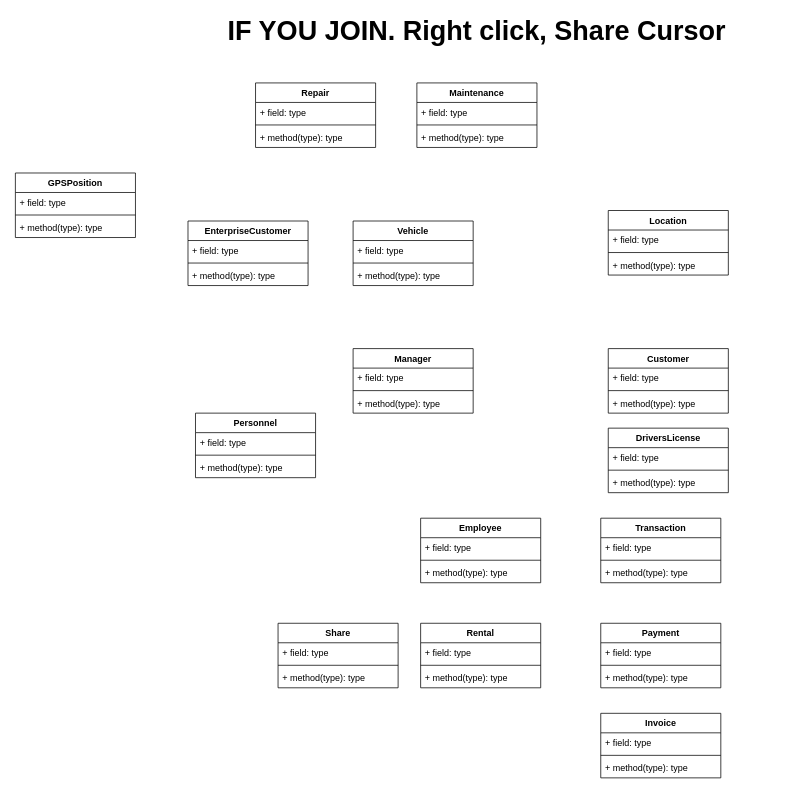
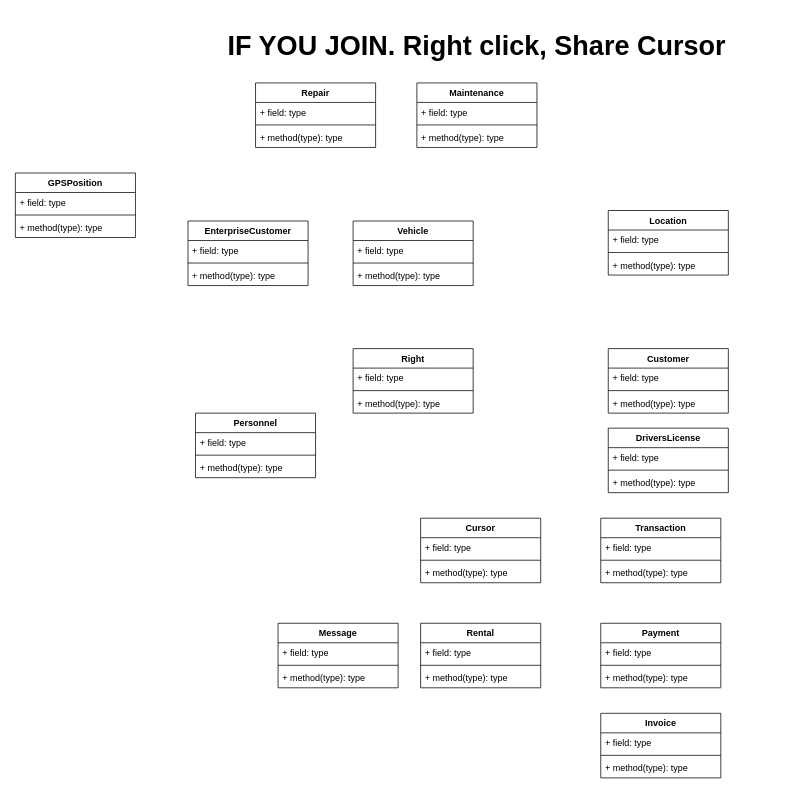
node "IF YOU JOIN. Right click, Share Cursor": moved (477, 30) -> (477, 45)
node "Manager": label "Manager" -> "Right"
node "Employee": label "Employee" -> "Cursor"
node "Share": label "Share" -> "Message"
